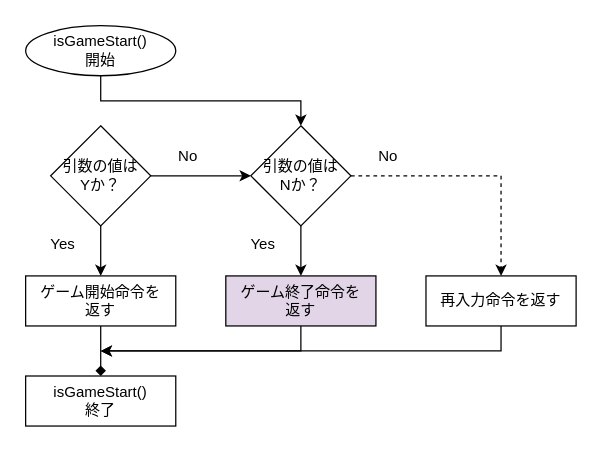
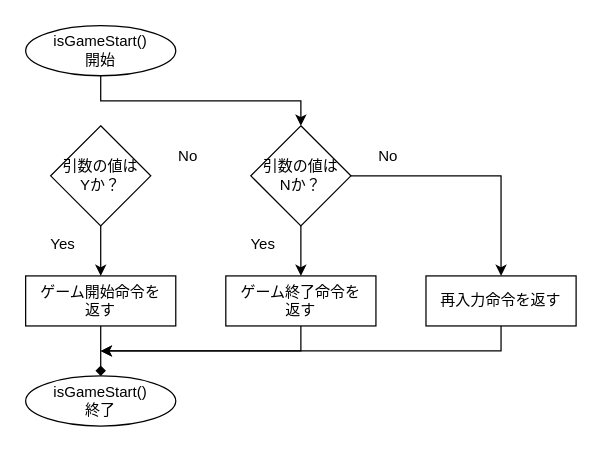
edge "引数の値は Yか？" -> "引数の値は Nか？": removed
edge "引数の値は Nか？" -> "再入力命令を返す": style dashed -> solid
node "ゲーム終了命令を 返す": fillcolor #e1d5e7 -> #ffffff
node "isGameStart() 終了": shape rectangle -> ellipse
